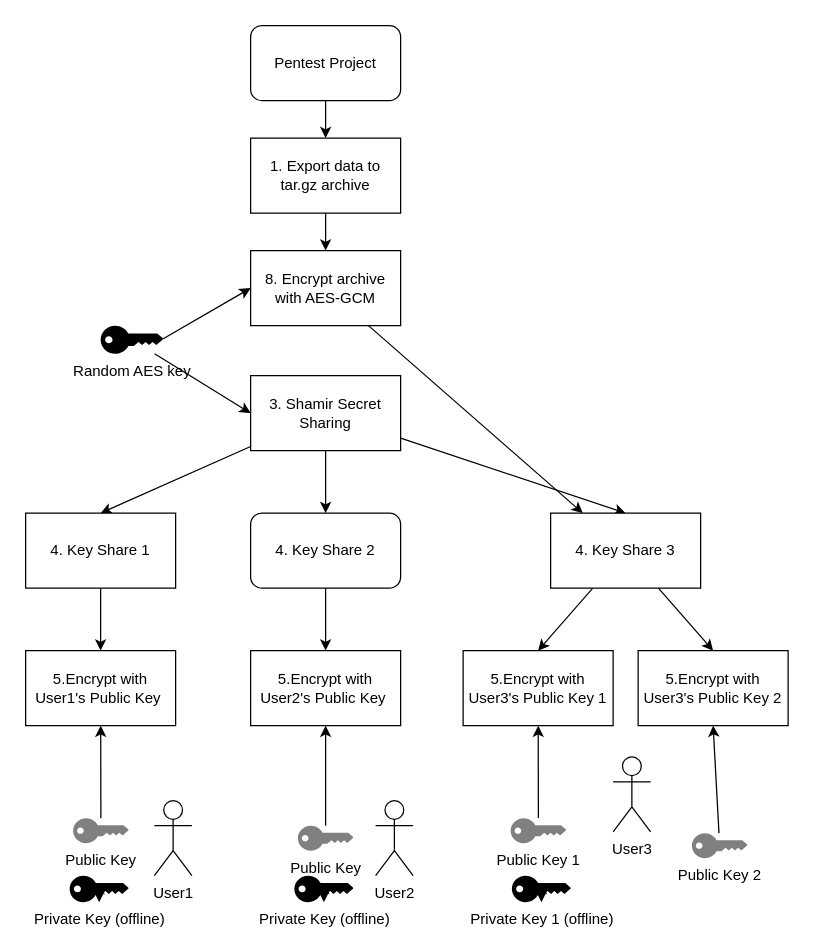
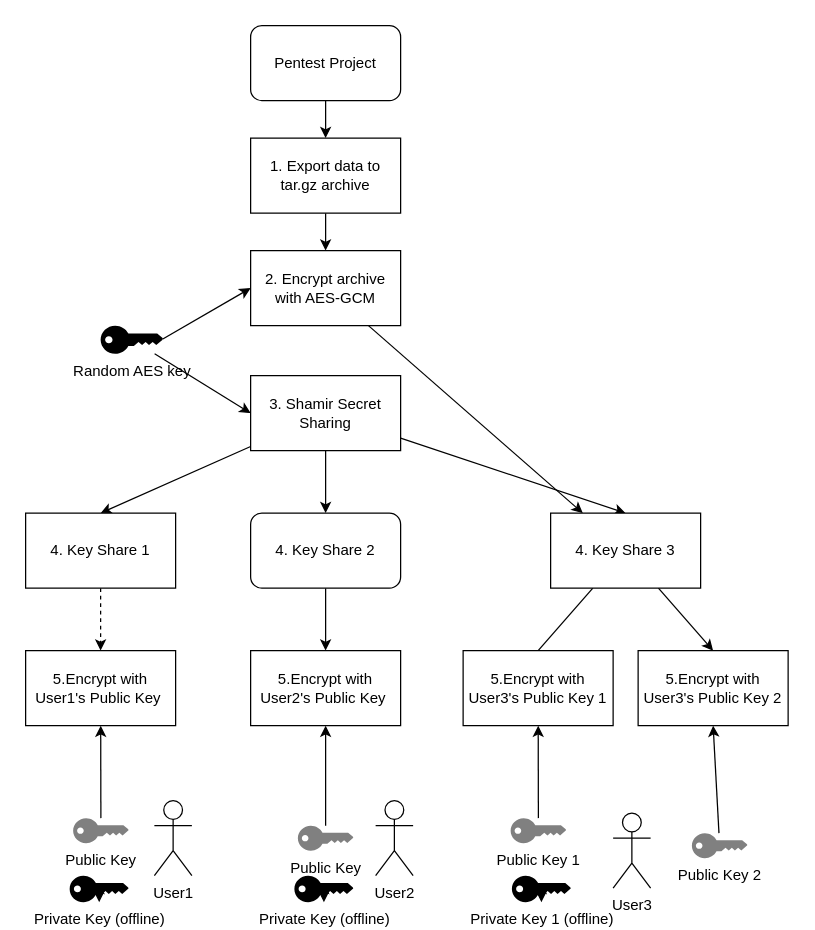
node "8. Encrypt archivewith AES-GCM": label "8. Encrypt archivewith AES-GCM" -> "2. Encrypt archivewith AES-GCM"
edge "4. Key Share 1" -> "5.Encrypt with User1's Public Key": style solid -> dashed
edge "4. Key Share 3" -> "5.Encrypt withUser3's Public Key 1": arrowhead classic -> none
node "User3": moved (632, 794) -> (632, 851)
